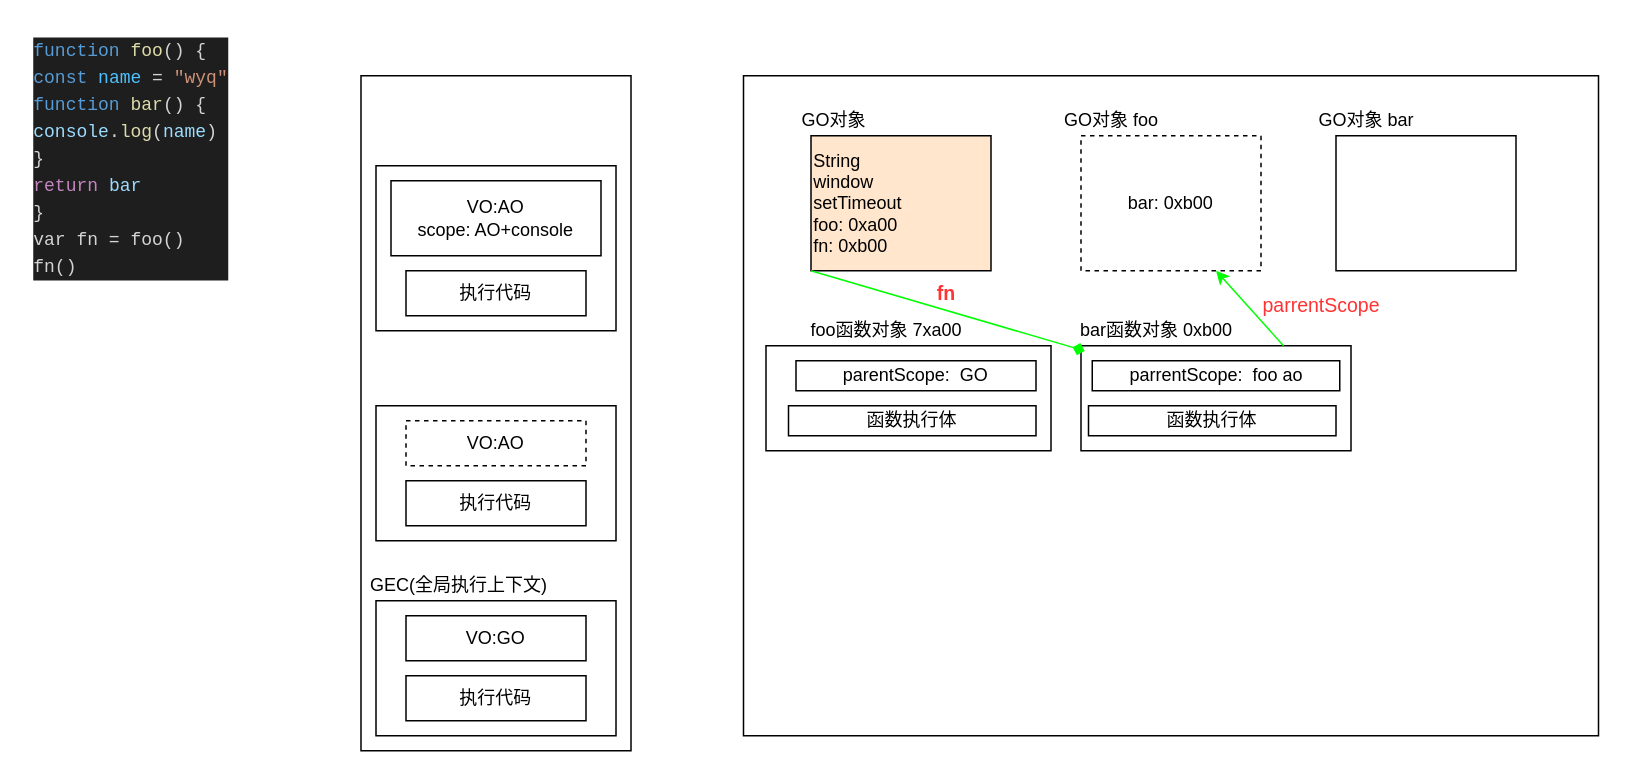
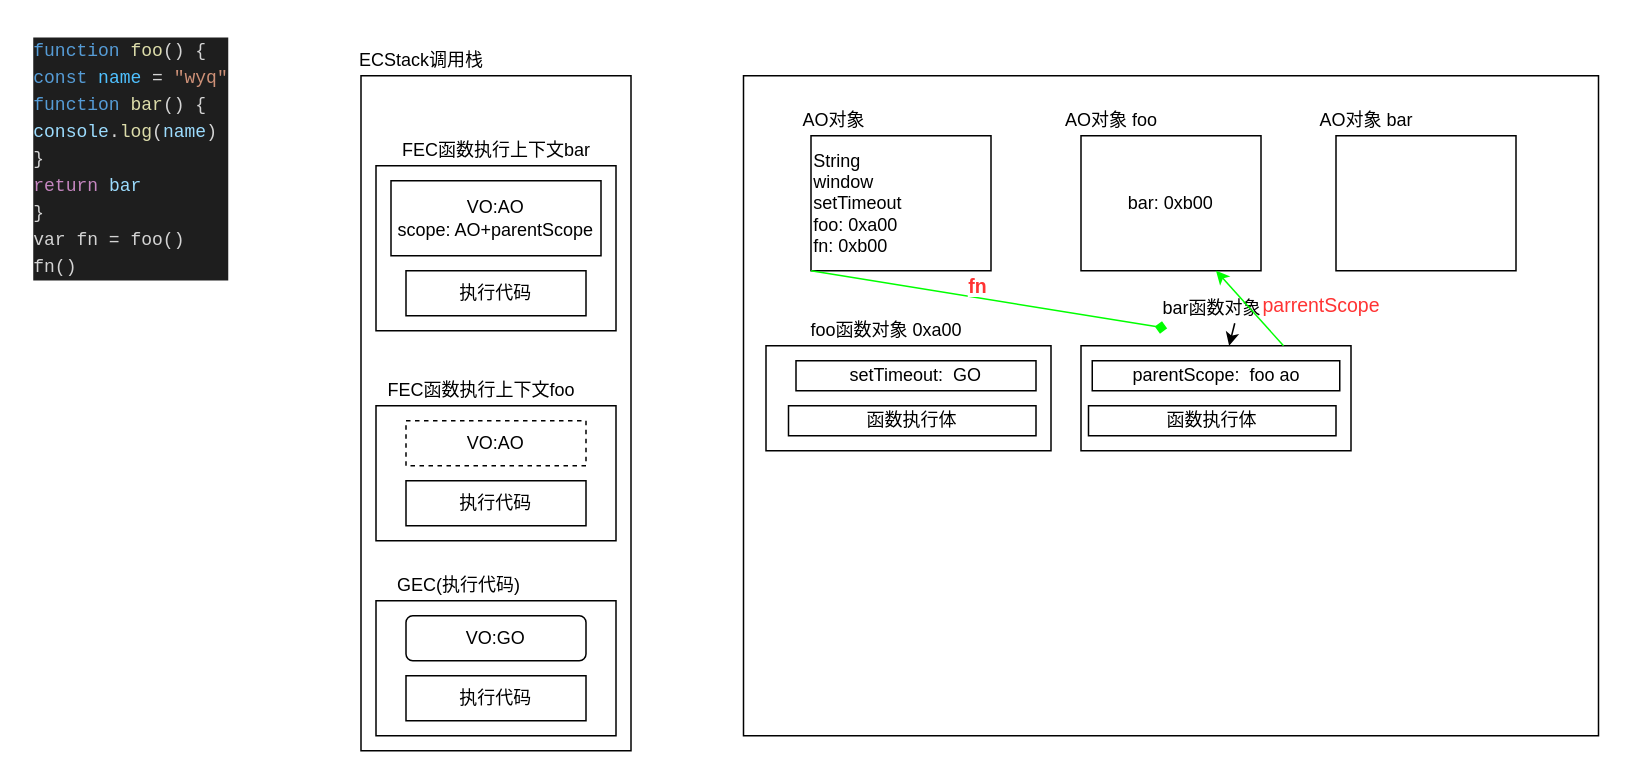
node "ECStack调用栈": added
node "GO对象": label "GO对象" -> "AO对象"
node "GO对象 foo": label "GO对象 foo" -> "AO对象 foo"
node "GO对象 bar": label "GO对象 bar" -> "AO对象 bar"
node "FEC函数执行上下文bar": added
node "String window setTimeout foo: 0xa00 fn: 0xb00": fillcolor #ffe6cc -> #ffffff
node "bar: 0xb00": style dashed -> solid
node "VO:AO scope: AO+console": label "VO:AO scope: AO+console" -> "VO:AO scope: AO+parentScope"
node "foo函数对象 7xa00": label "foo函数对象 7xa00" -> "foo函数对象 0xa00"
node "bar函数对象 0xb00": moved (1156, 331) -> (1238, 308)
node "parentScope: GO": label "parentScope: GO" -> "setTimeout: GO"
node "parrentScope: foo ao": label "parrentScope: foo ao" -> "parentScope: foo ao"
node "FEC函数执行上下文foo": added
node "GEC(全局执行上下文)": label "GEC(全局执行上下文)" -> "GEC(执行代码)"
node "VO:GO": shape rectangle -> rounded rectangle
